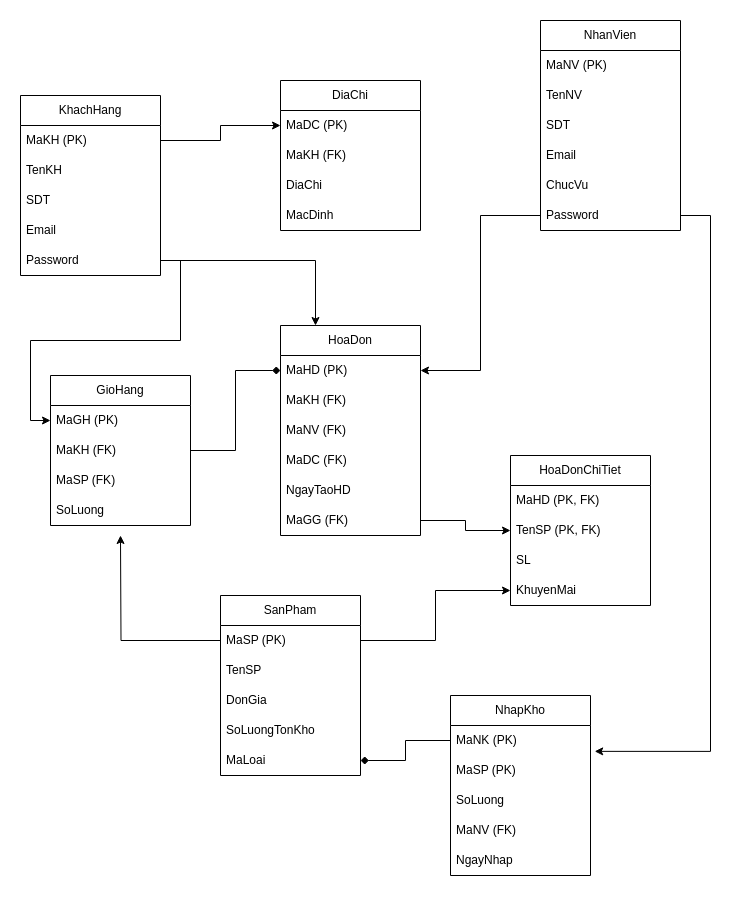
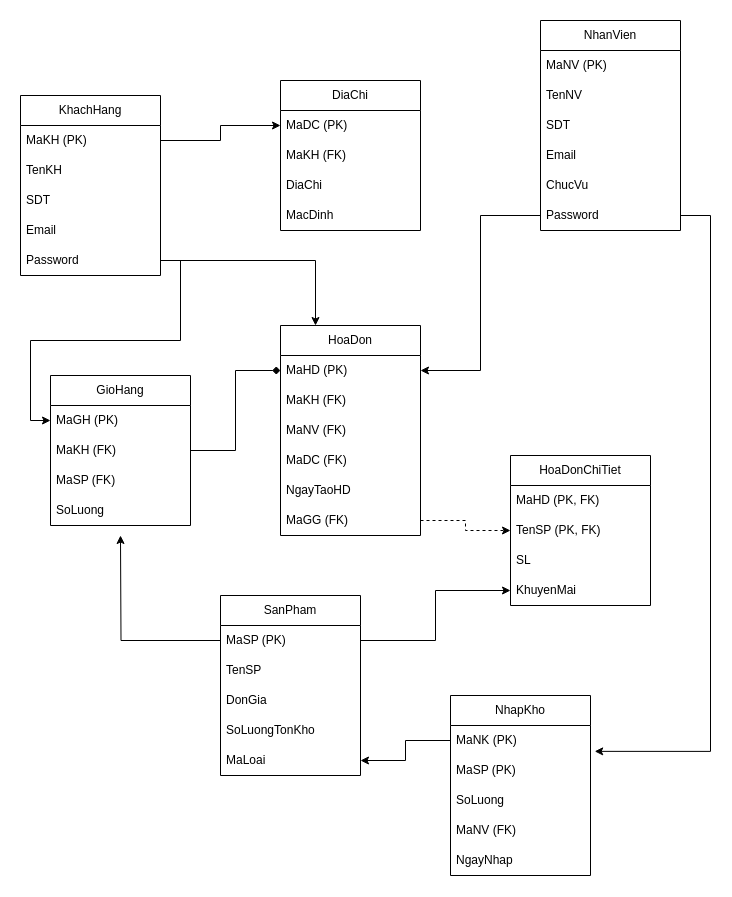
edge "MaGG (FK)" -> "HoaDonChiTiet": style solid -> dashed
edge "MaNK (PK)" -> "MaLoai": arrowhead diamond -> classic
